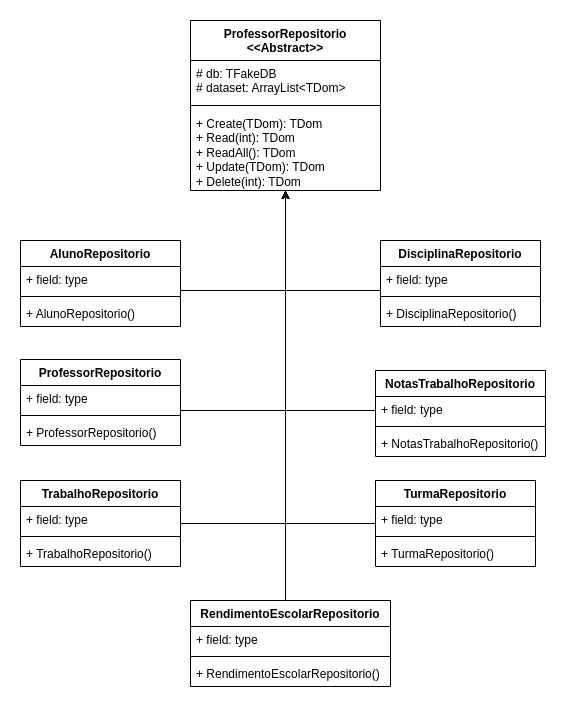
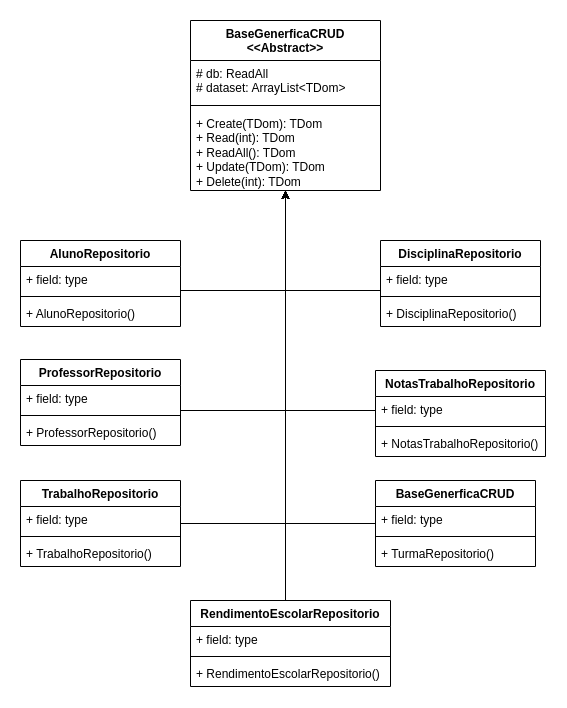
node "ProfessorRepositorio <<Abstract>>": label "ProfessorRepositorio <<Abstract>>" -> "BaseGenerficaCRUD <<Abstract>>"
node "# db: TFakeDB # dataset: ArrayList<TDom>": label "# db: TFakeDB # dataset: ArrayList<TDom>" -> "# db: ReadAll # dataset: ArrayList<TDom>"
node "TurmaRepositorio": label "TurmaRepositorio" -> "BaseGenerficaCRUD"
